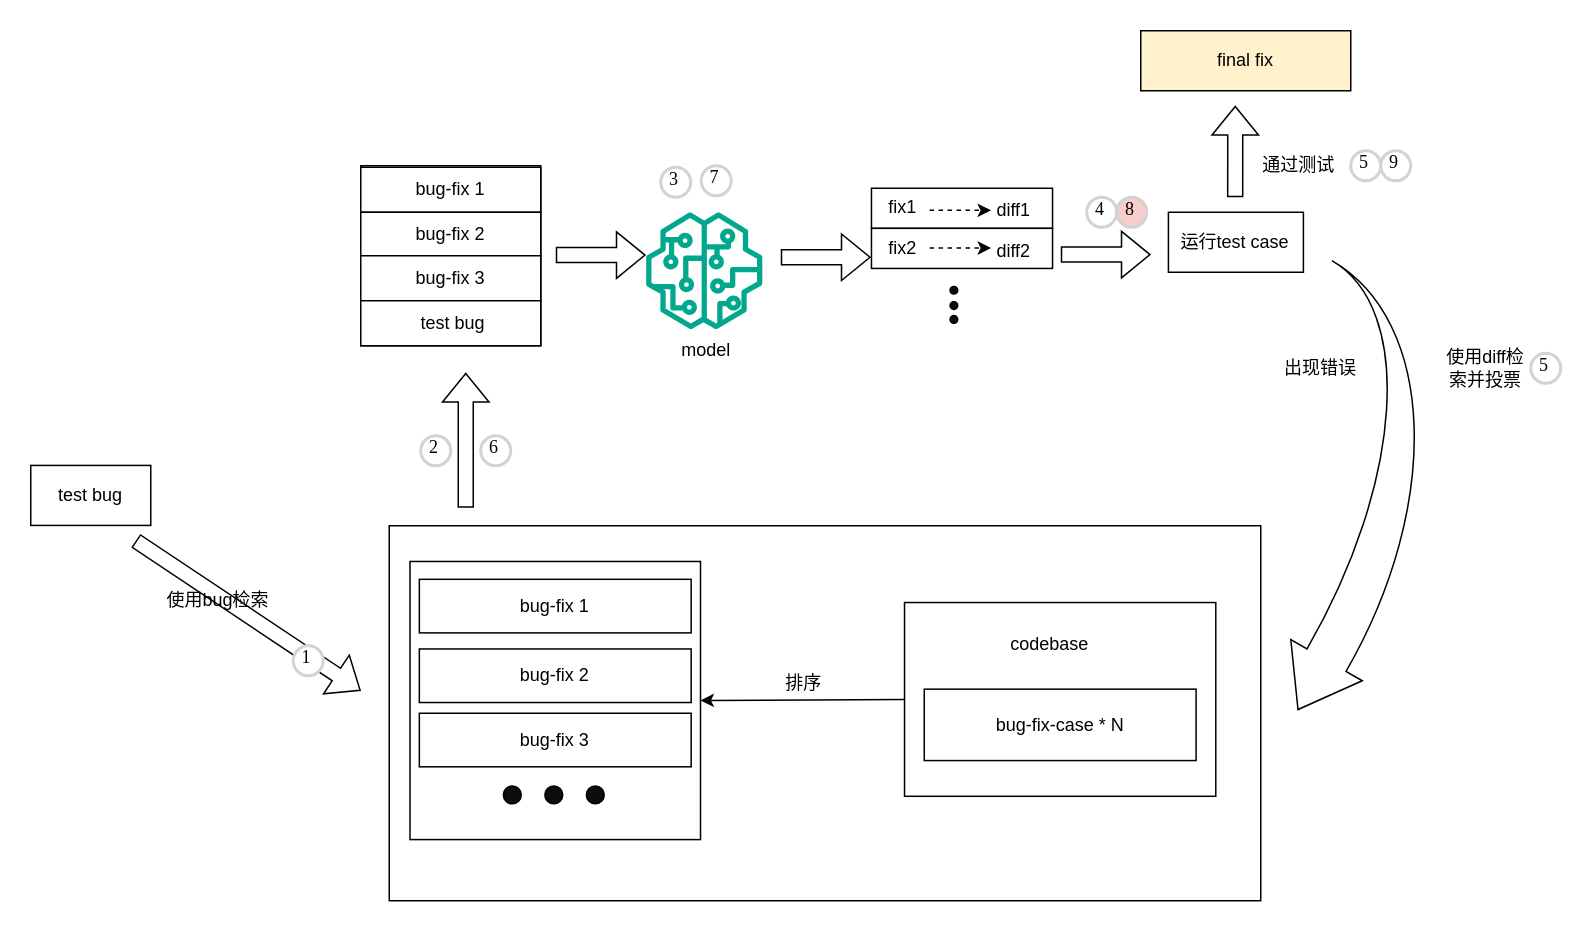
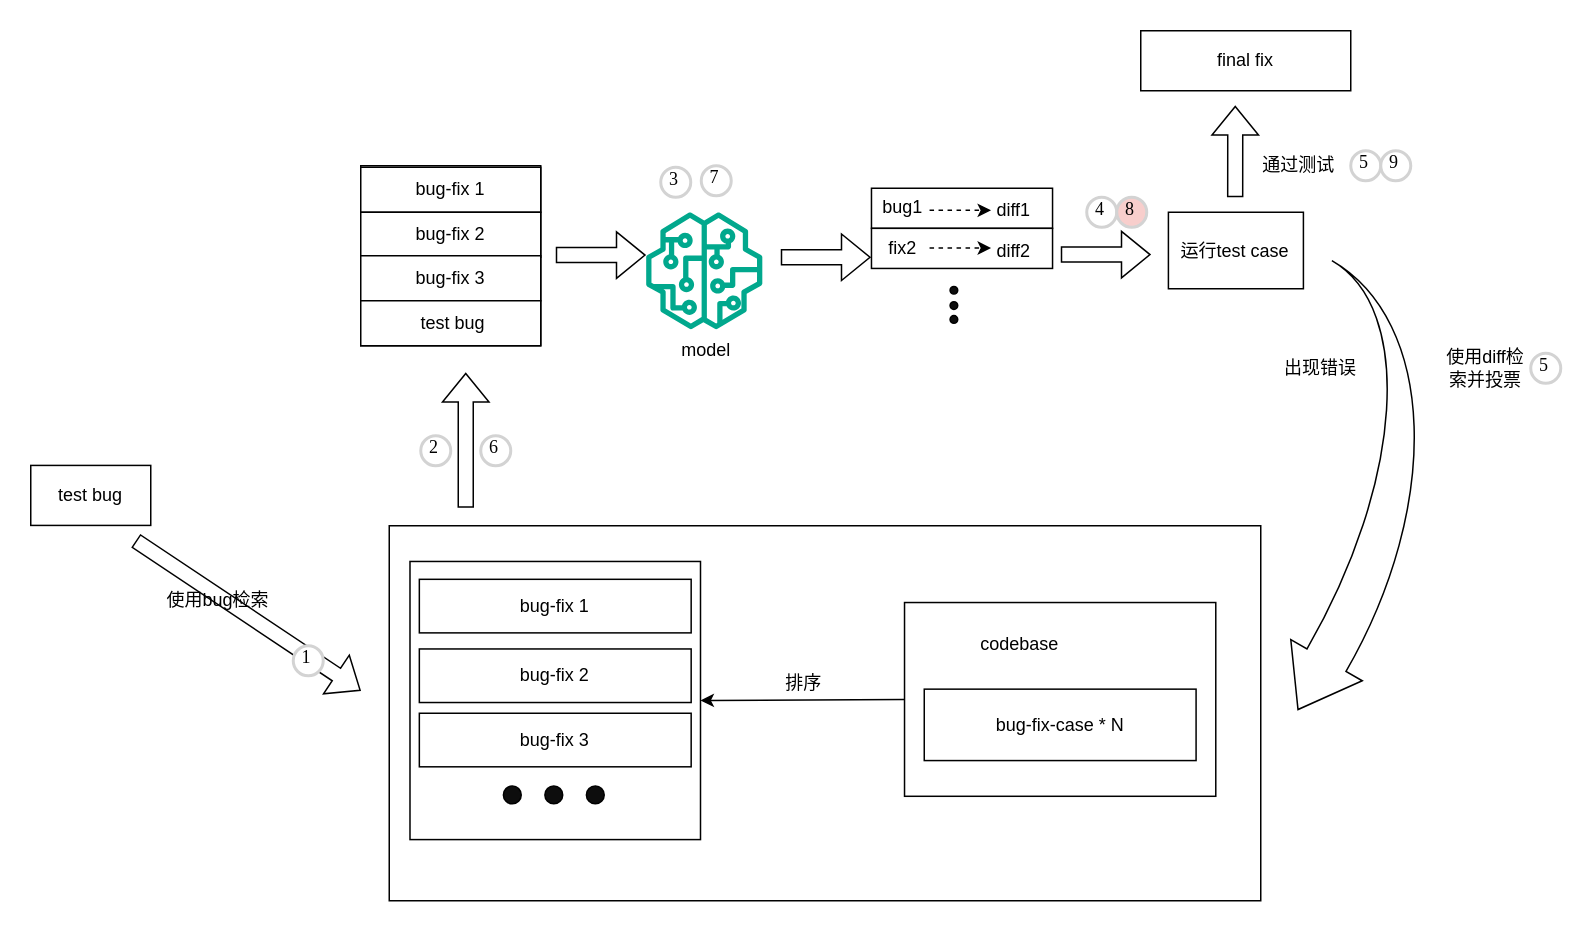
node "final fix": fillcolor #fff2cc -> #ffffff
node "fix1": label "fix1" -> "bug1"
node "运行test case": size 135x60 -> 135x77
node "codebase": moved (1050, 644) -> (1020, 644)
